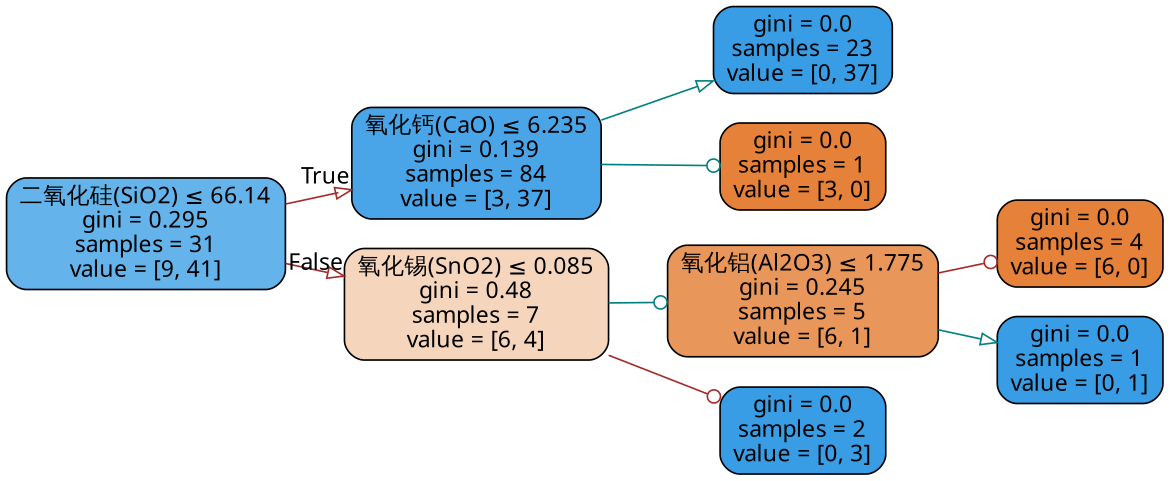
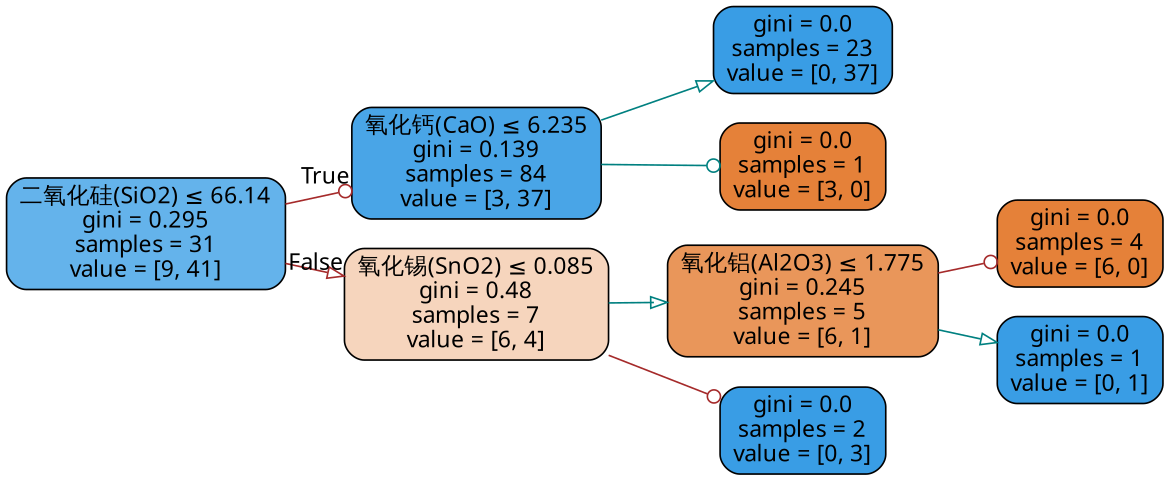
edge "二氧化硅(SiO2) ≤ 66.14" -> "氧化钙(CaO) ≤ 6.235": arrowhead onormal -> odot
edge "氧化锡(SnO2) ≤ 0.085" -> "氧化铝(Al2O3) ≤ 1.775": arrowhead odot -> onormal
